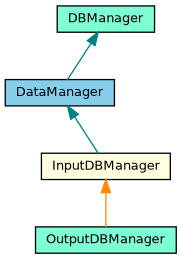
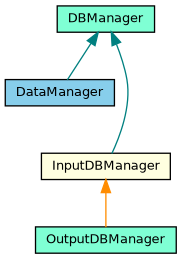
edge "InputDBManager" -> "DataManager": now "InputDBManager" -> "DBManager"
